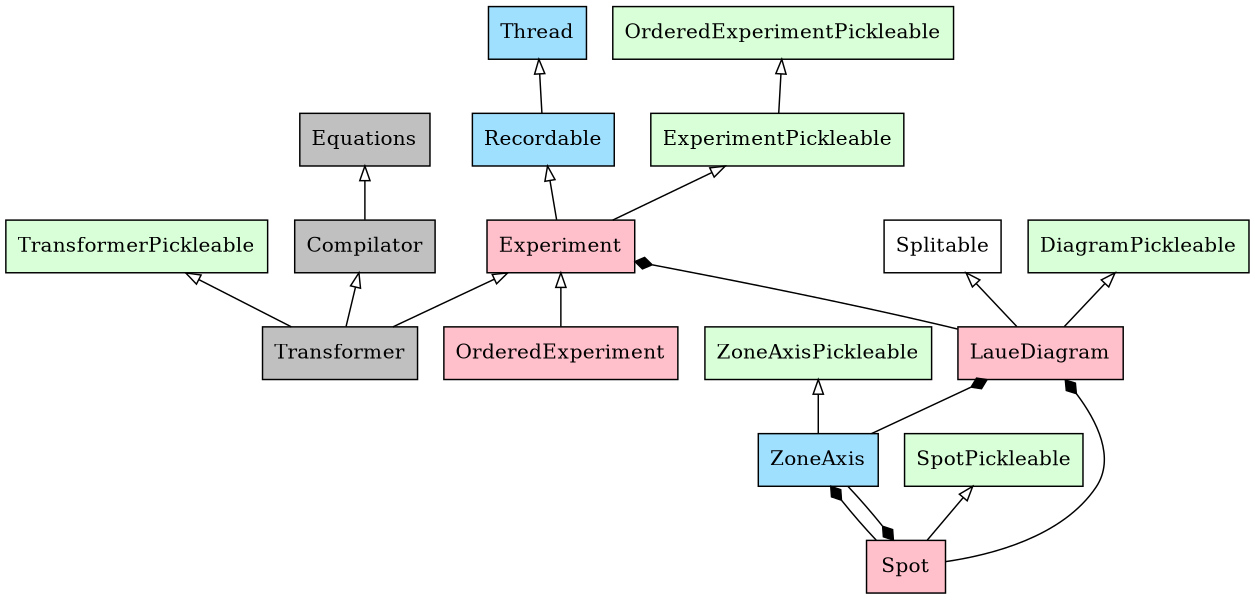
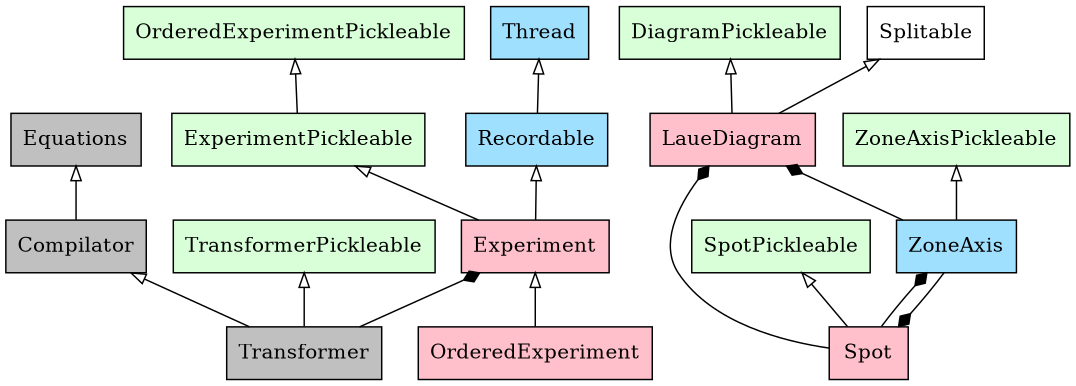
edge "LaueDiagram" -> "Experiment": removed
edge "Transformer" -> "Experiment": arrowhead empty -> diamond
